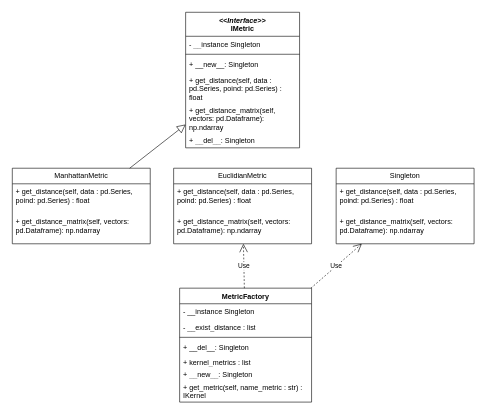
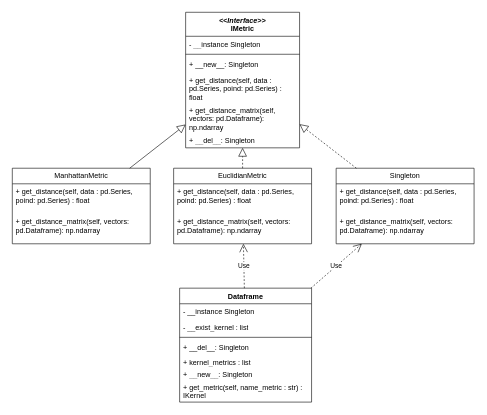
edge "Singleton" -> "<<Interface>> IMetric": added
edge "EuclidianMetric" -> "<<Interface>> IMetric": added
node "MetricFactory": label "MetricFactory" -> "Dataframe"
node "- __exist_distance : list": label "- __exist_distance : list" -> "- __exist_kernel : list"
